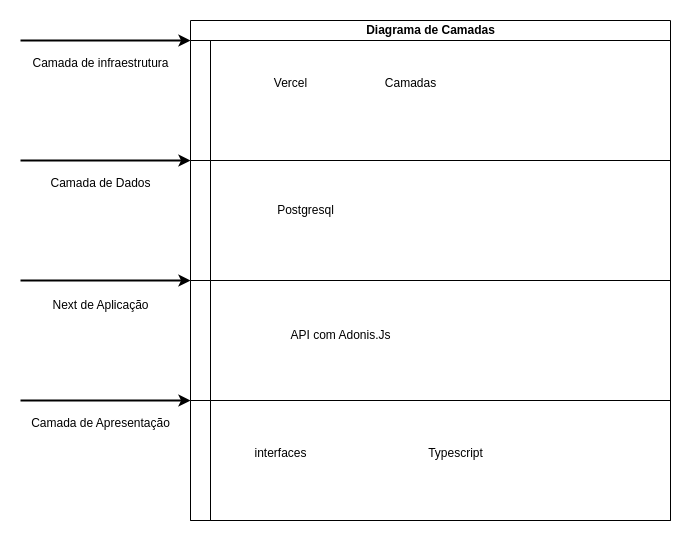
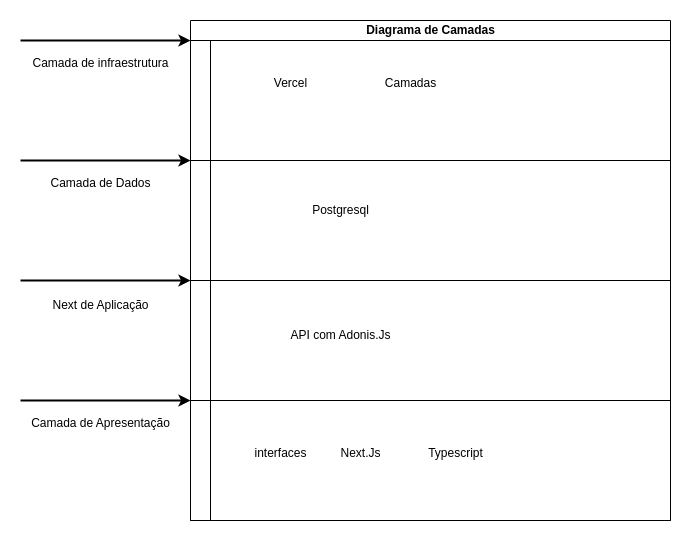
node "Postgresql": moved (306, 211) -> (341, 211)
node "Next.Js": added
